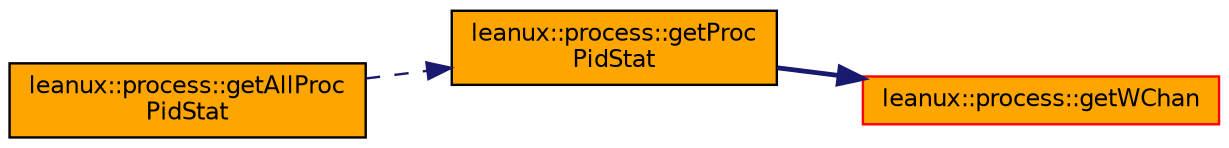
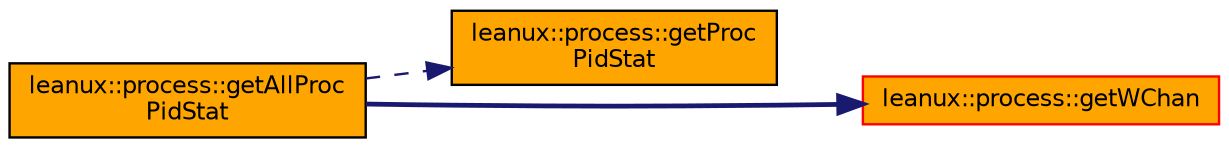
edge "leanux::process::getProc PidStat" -> "leanux::process::getWChan": now "leanux::process::getAllProc PidStat" -> "leanux::process::getWChan"
